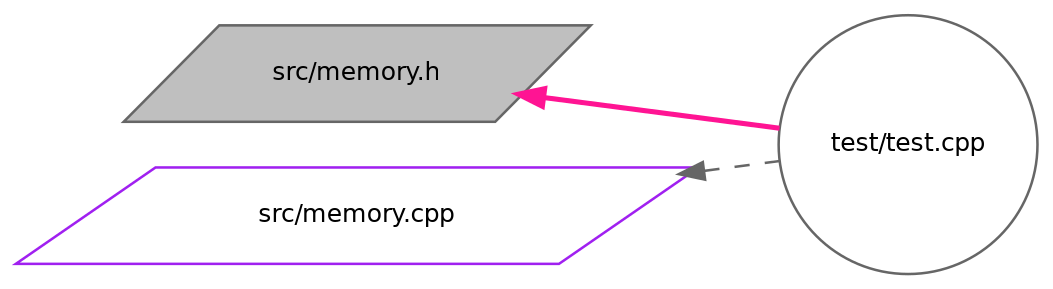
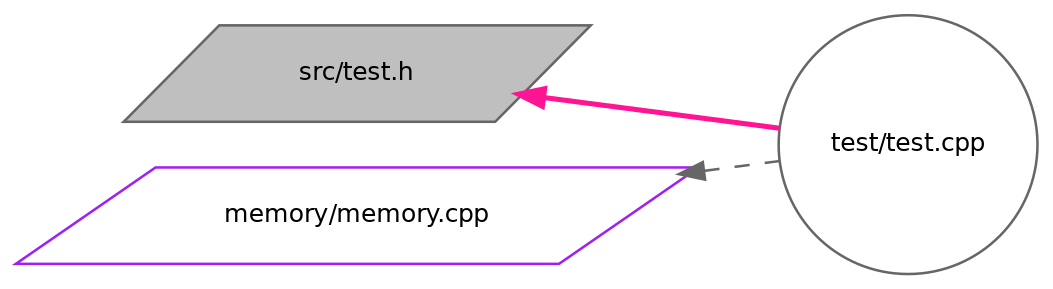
node "src/memory.h": label "src/memory.h" -> "src/test.h"
node "src/memory.cpp": label "src/memory.cpp" -> "memory/memory.cpp"
